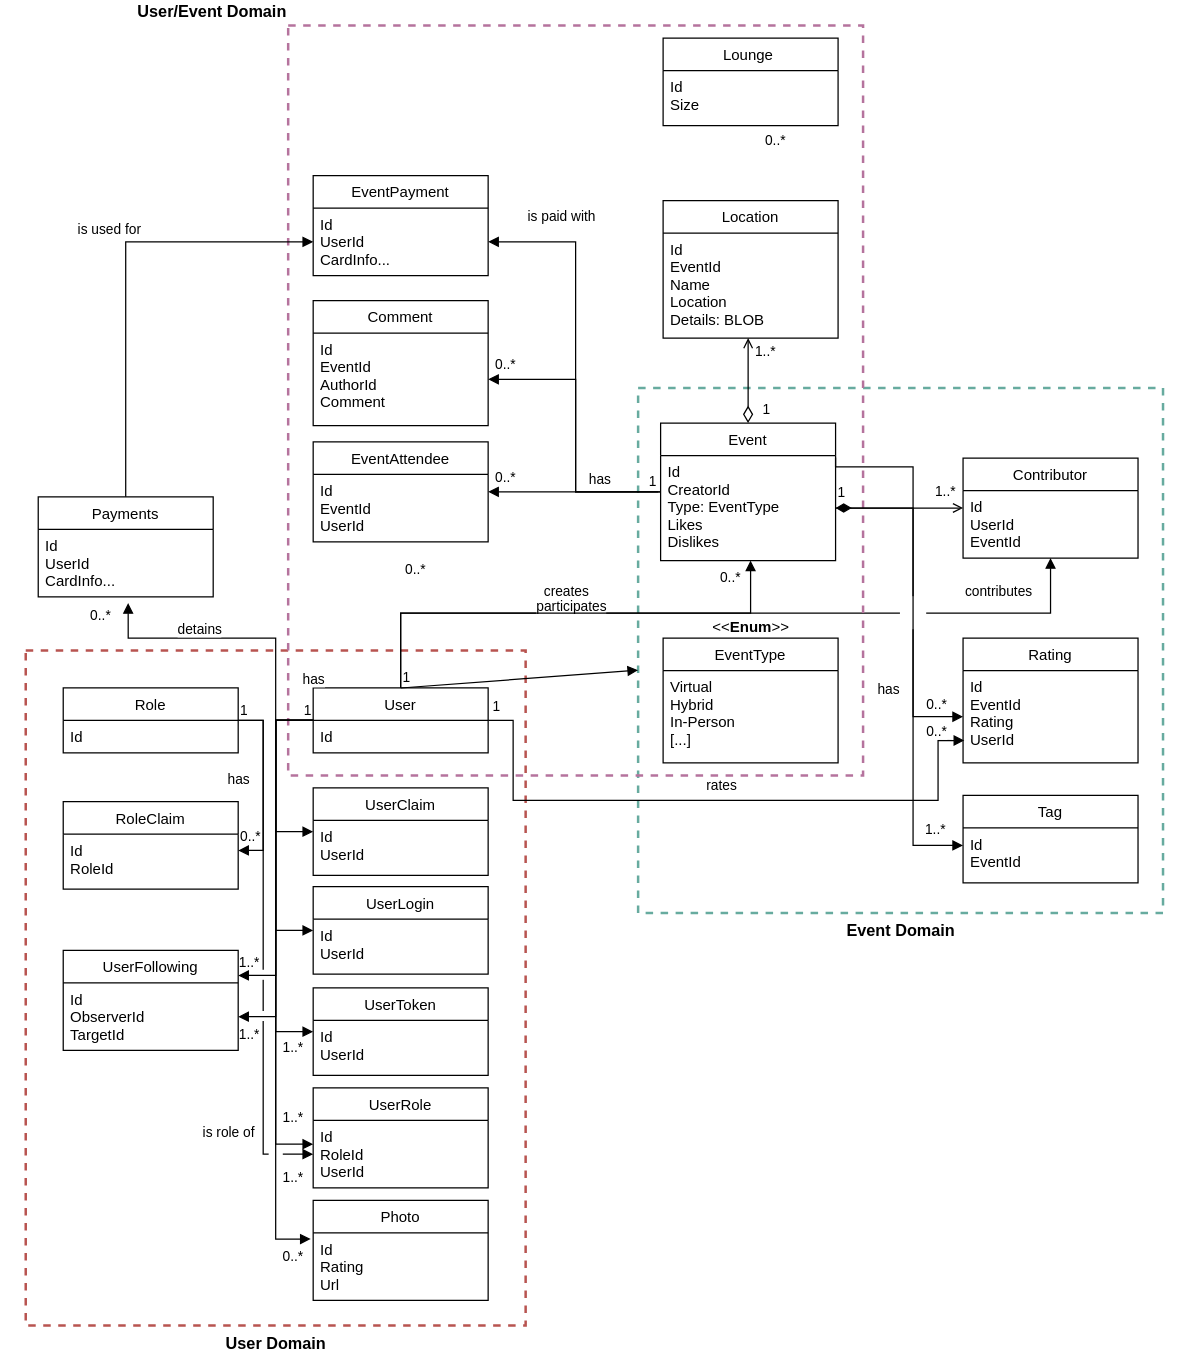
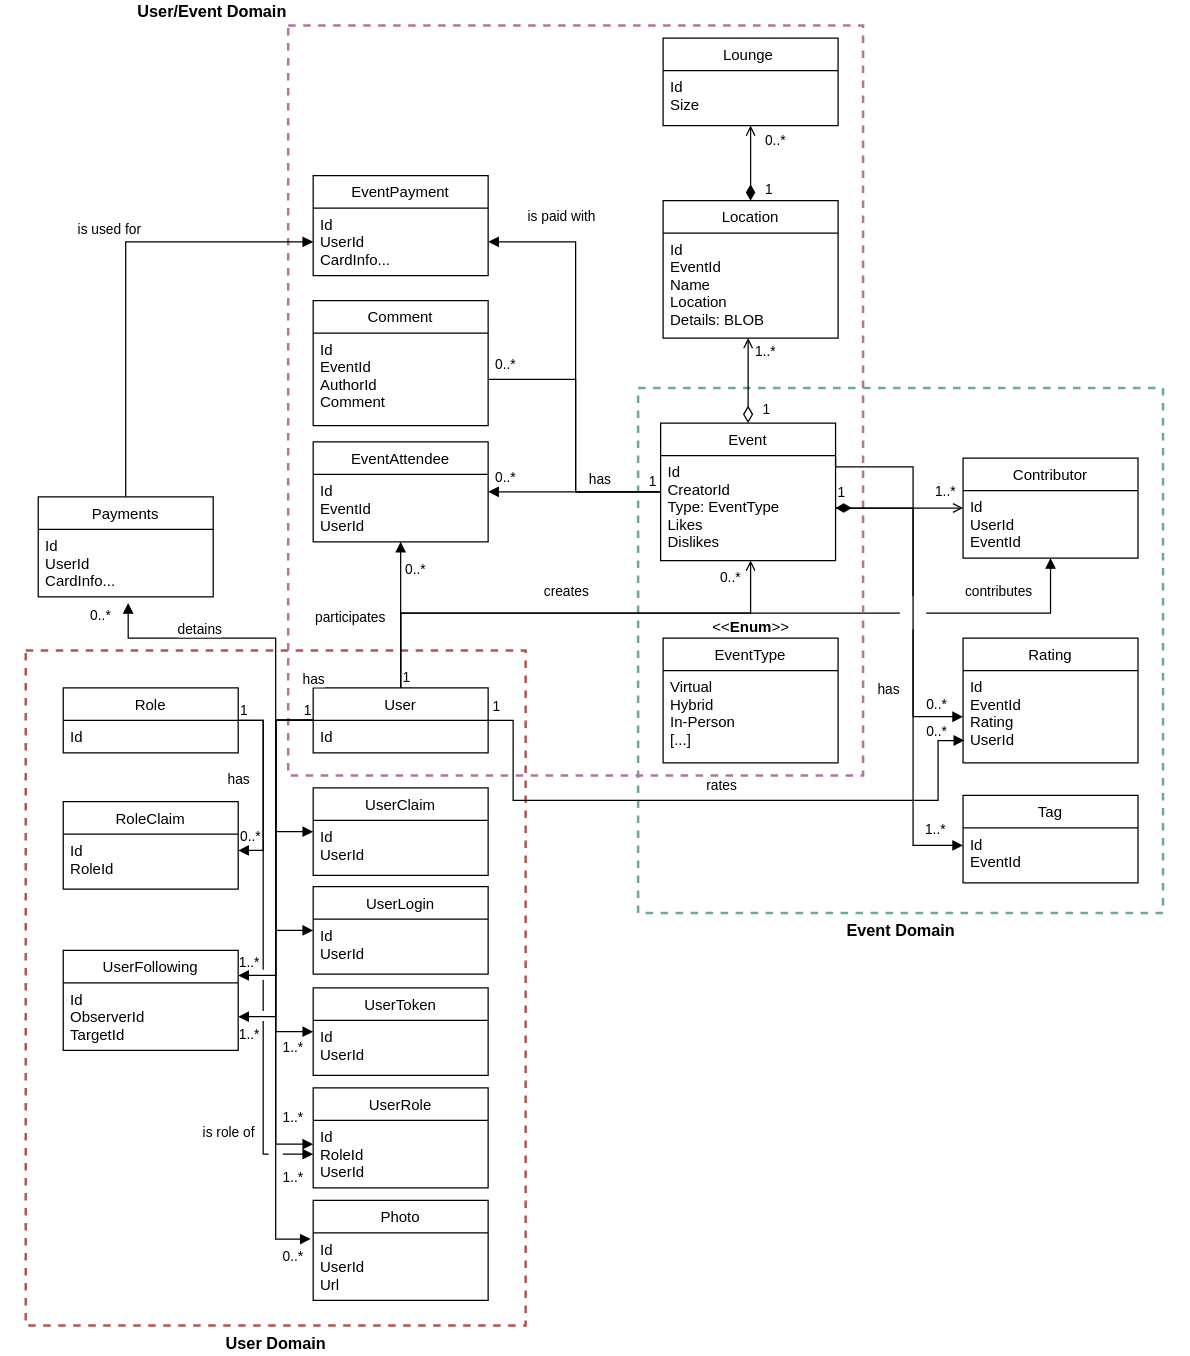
edge "Id Size" -- "Location": added, label "1"
edge "Event" -> "Id EventId AuthorId Comment": arrowhead block -> none
edge "User" -> "Event": arrowhead block -> open
edge "User" -> "Event Domain": now "User" -> "EventAttendee"
node "Id Rating Url": label "Id Rating Url" -> "Id UserId Url"
